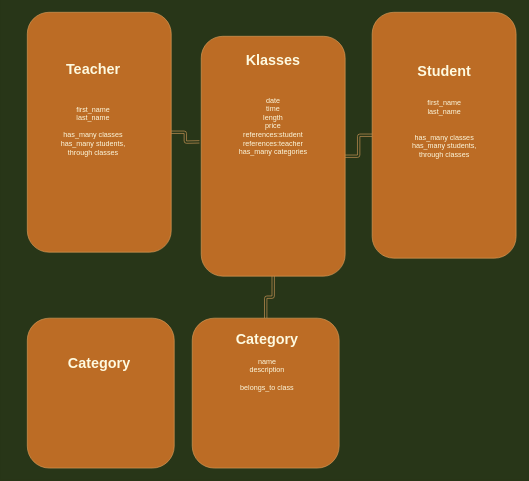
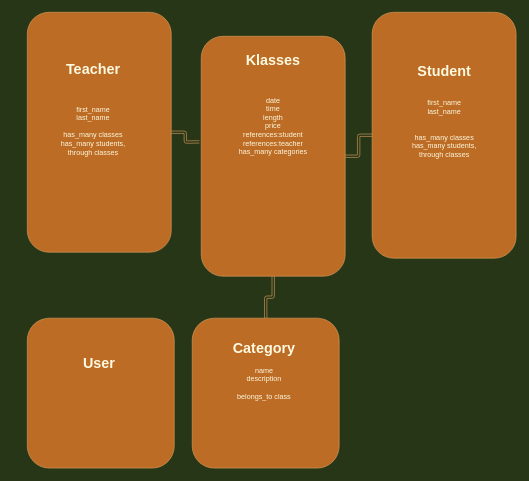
node "Category": label "Category" -> "User"
node "Category name description belongs_to class": moved (267, 369) -> (264, 378)
